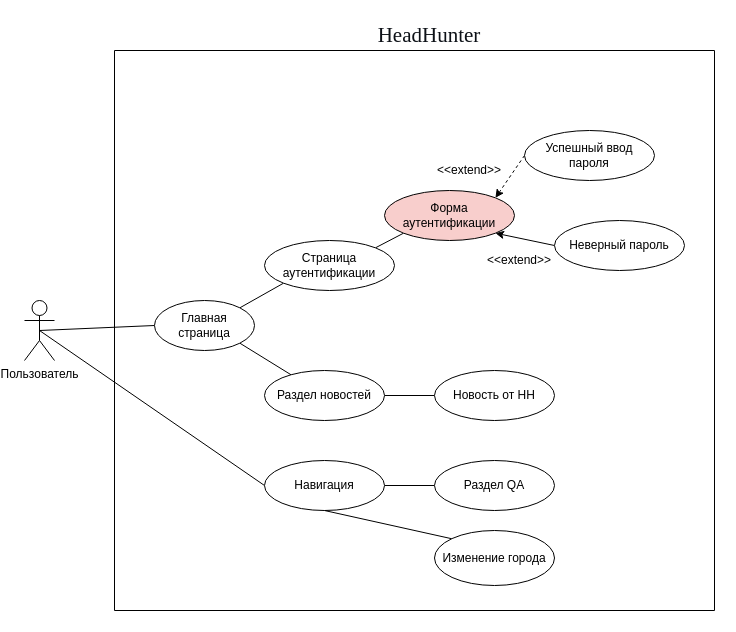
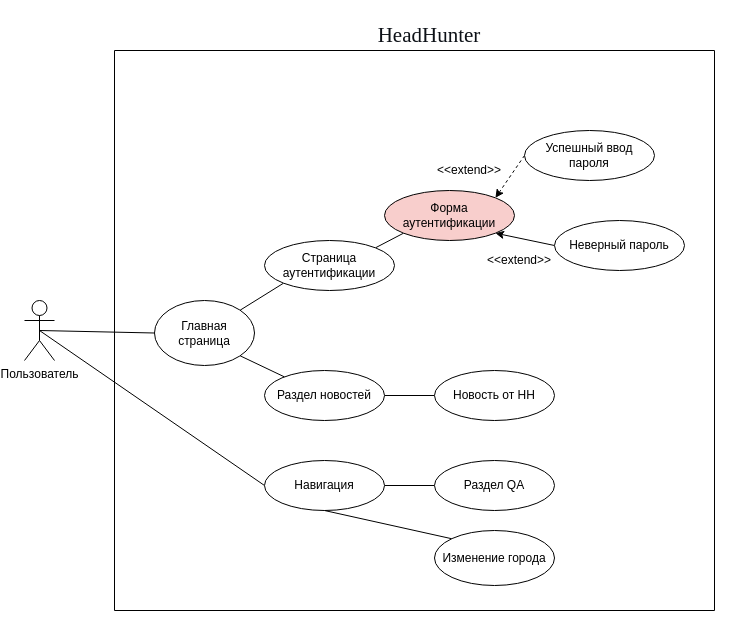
node "Главная страница": size 100x50 -> 100x65
